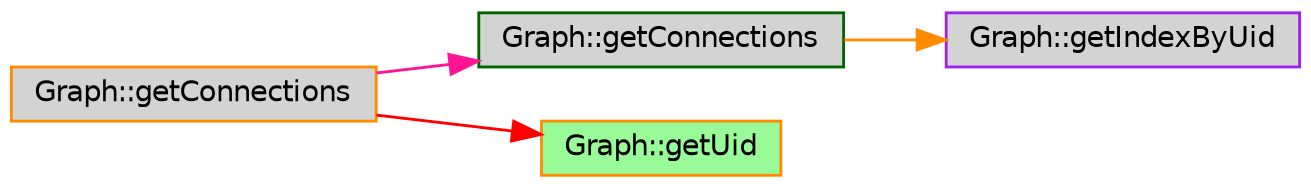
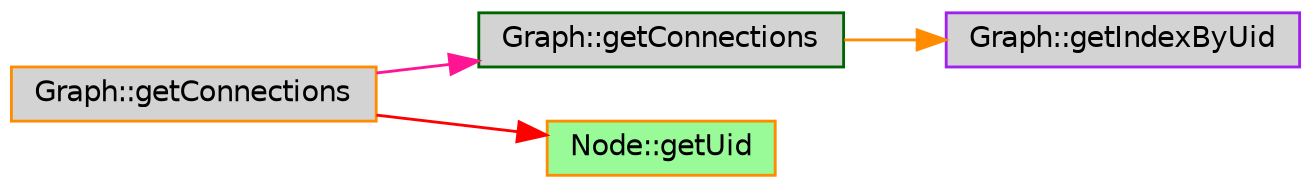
node "Graph::getUid": label "Graph::getUid" -> "Node::getUid"
